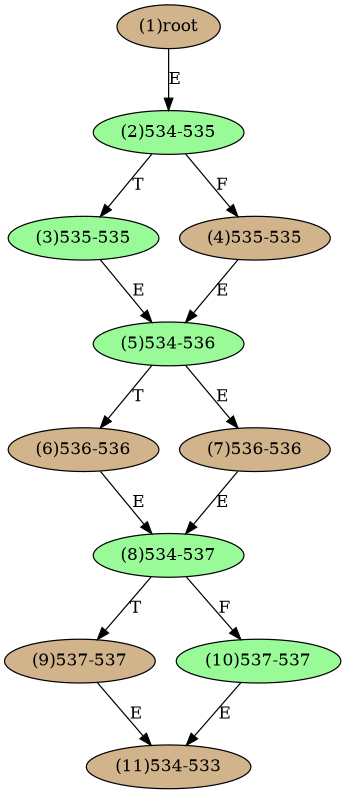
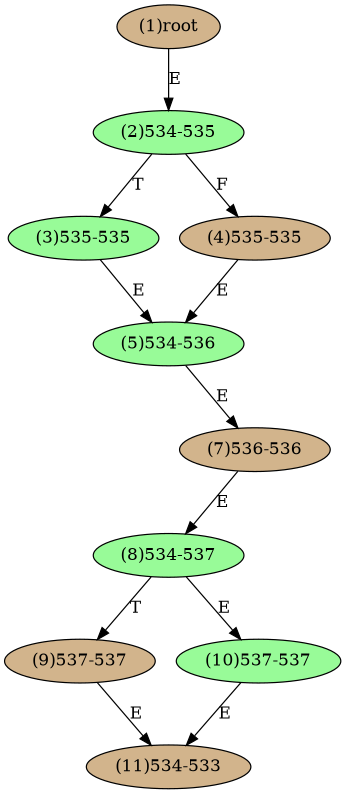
node "(6)536-536": removed
edge "(8)534-537" -> "(10)537-537": label "F" -> "E"
